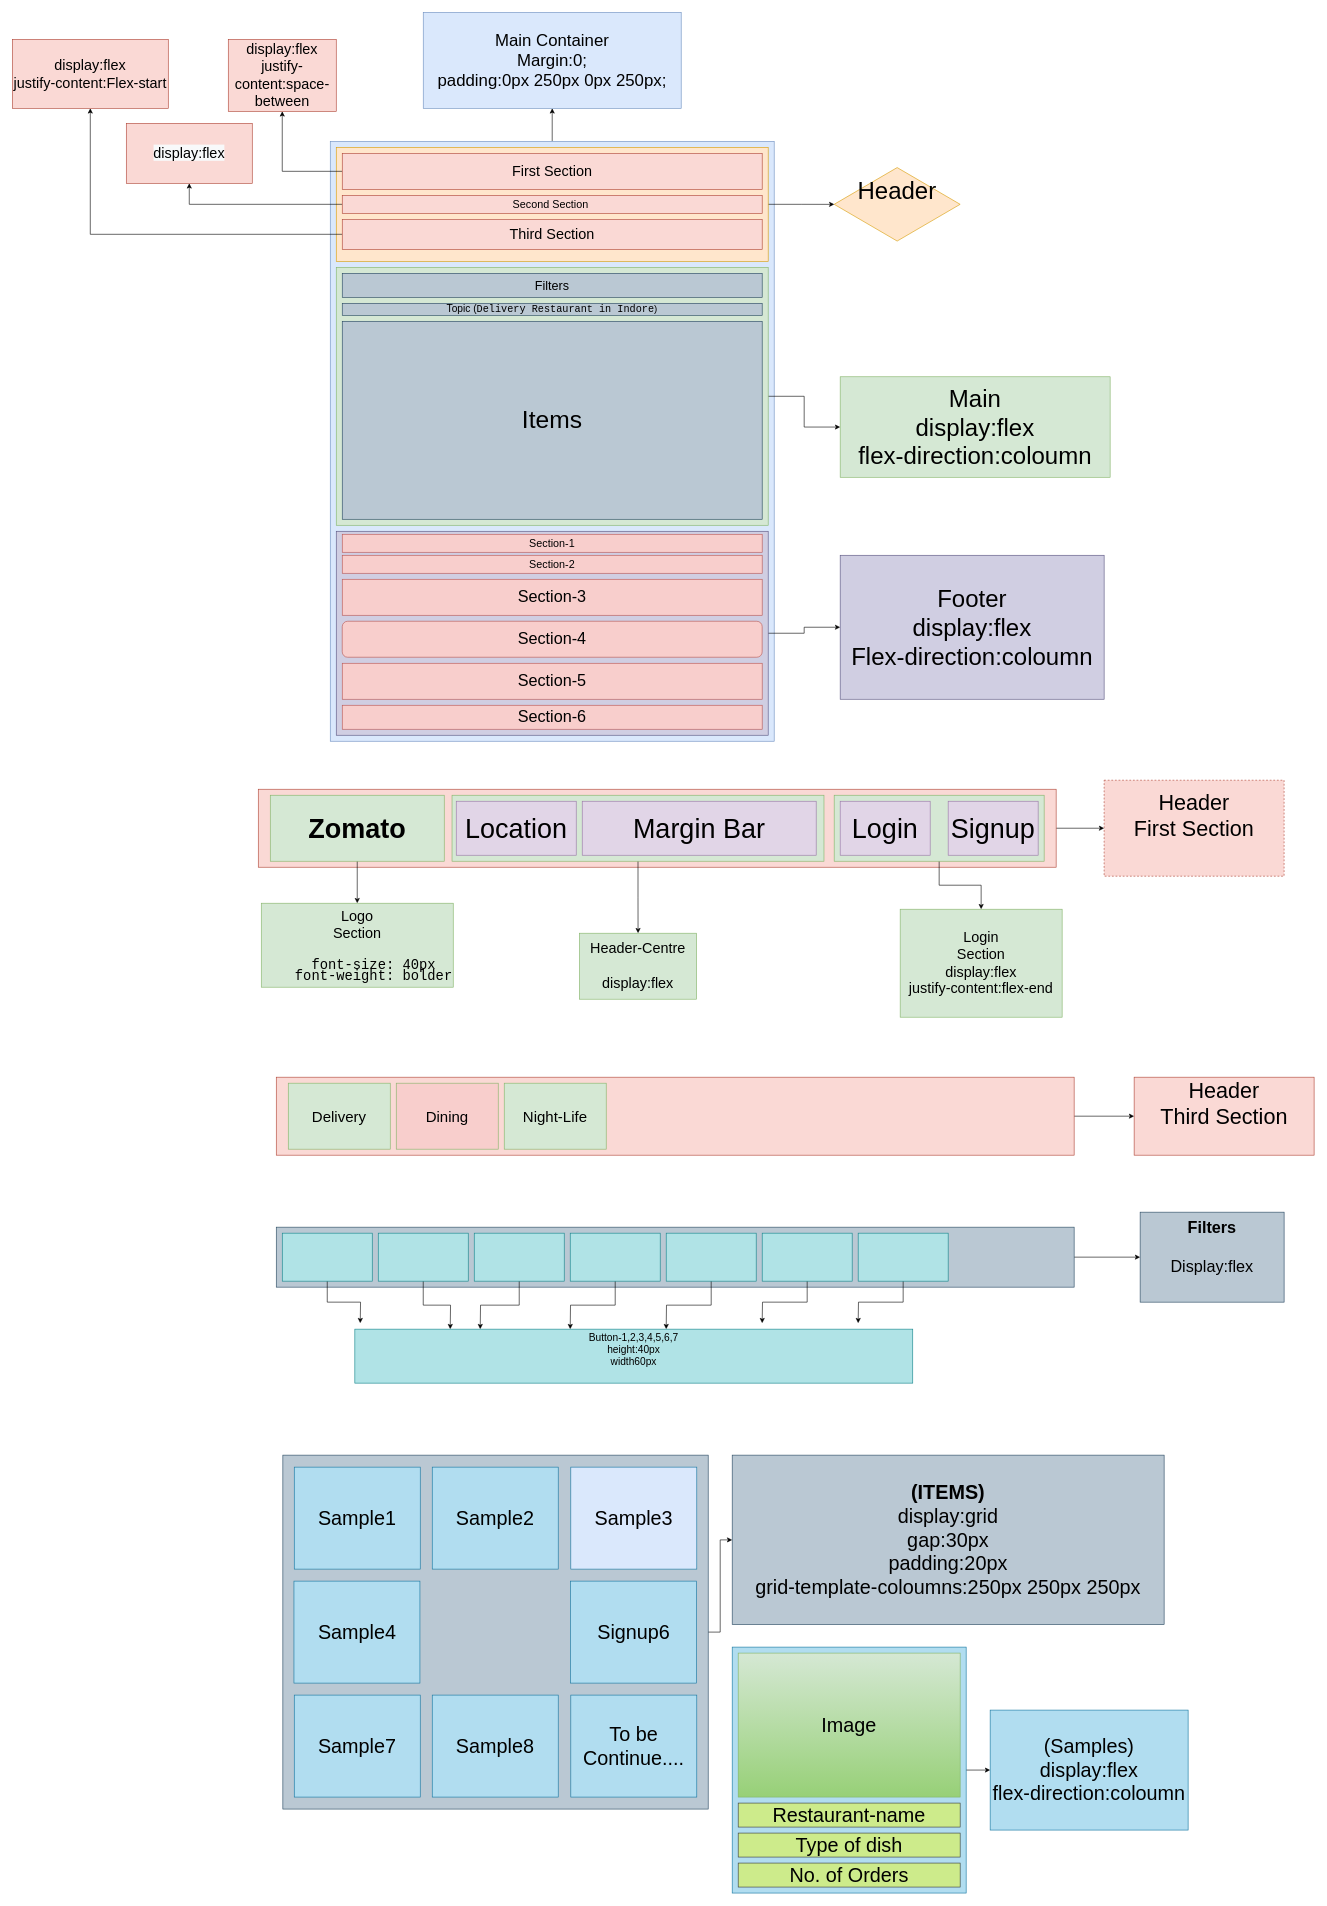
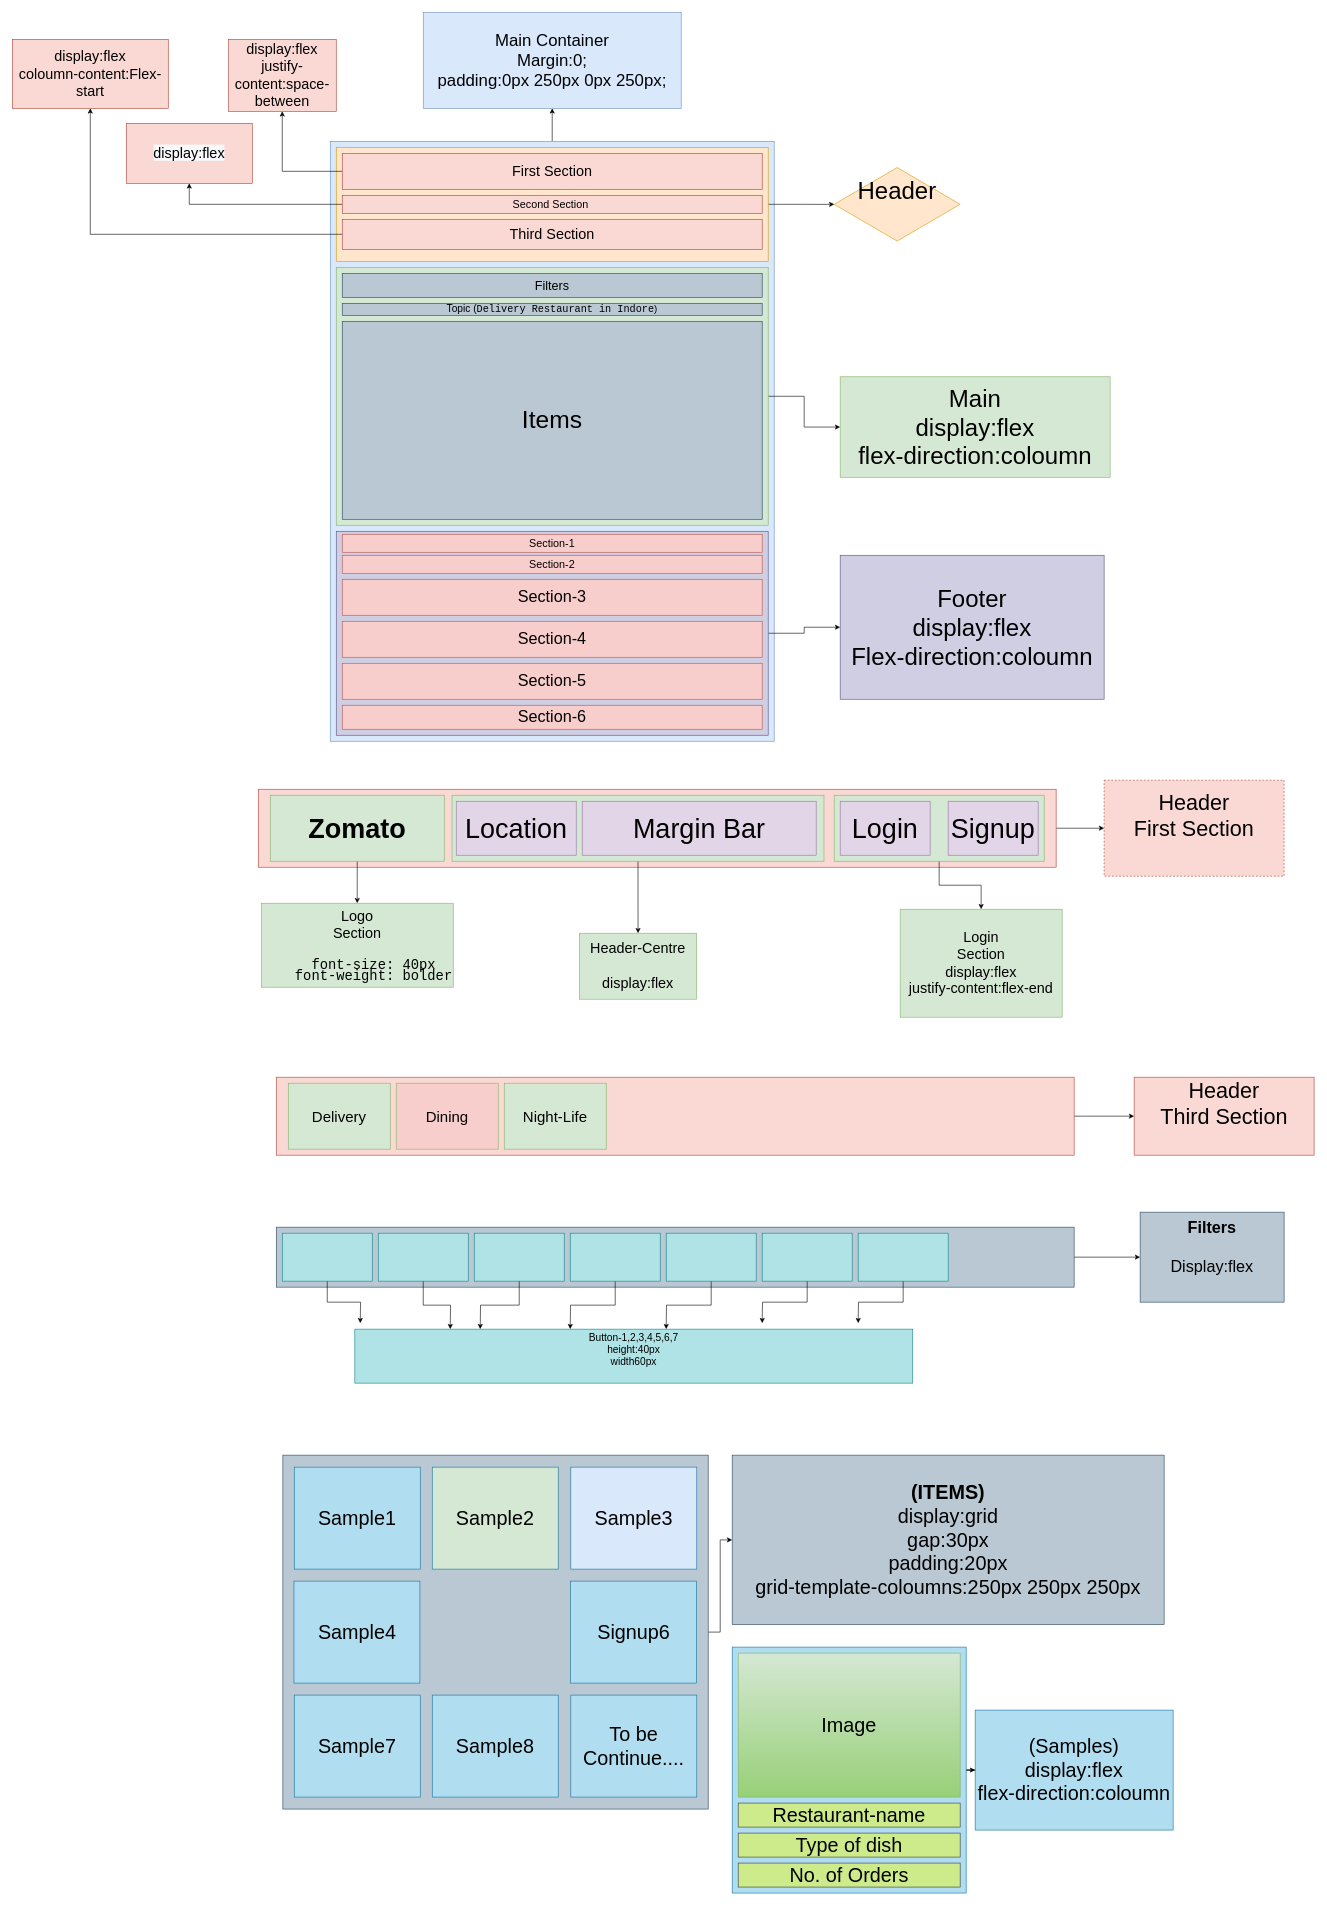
node "display:flex justify-content:Flex-start": label "display:flex justify-content:Flex-start" -> "display:flex coloumn-content:Flex-start"
node "Section-4": shape rounded rectangle -> rectangle
node "Sample2": fillcolor #b1ddf0 -> #d5e8d4
node "(Samples) display:flex flex-direction:coloumn": moved (1089, 1770) -> (1074, 1770)
